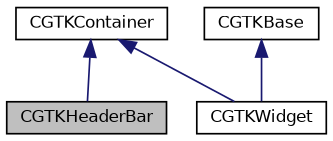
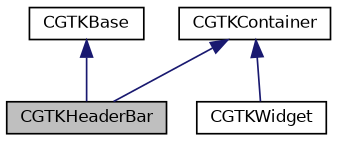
edge "CGTKWidget" -> "CGTKBase": now "CGTKHeaderBar" -> "CGTKBase"
